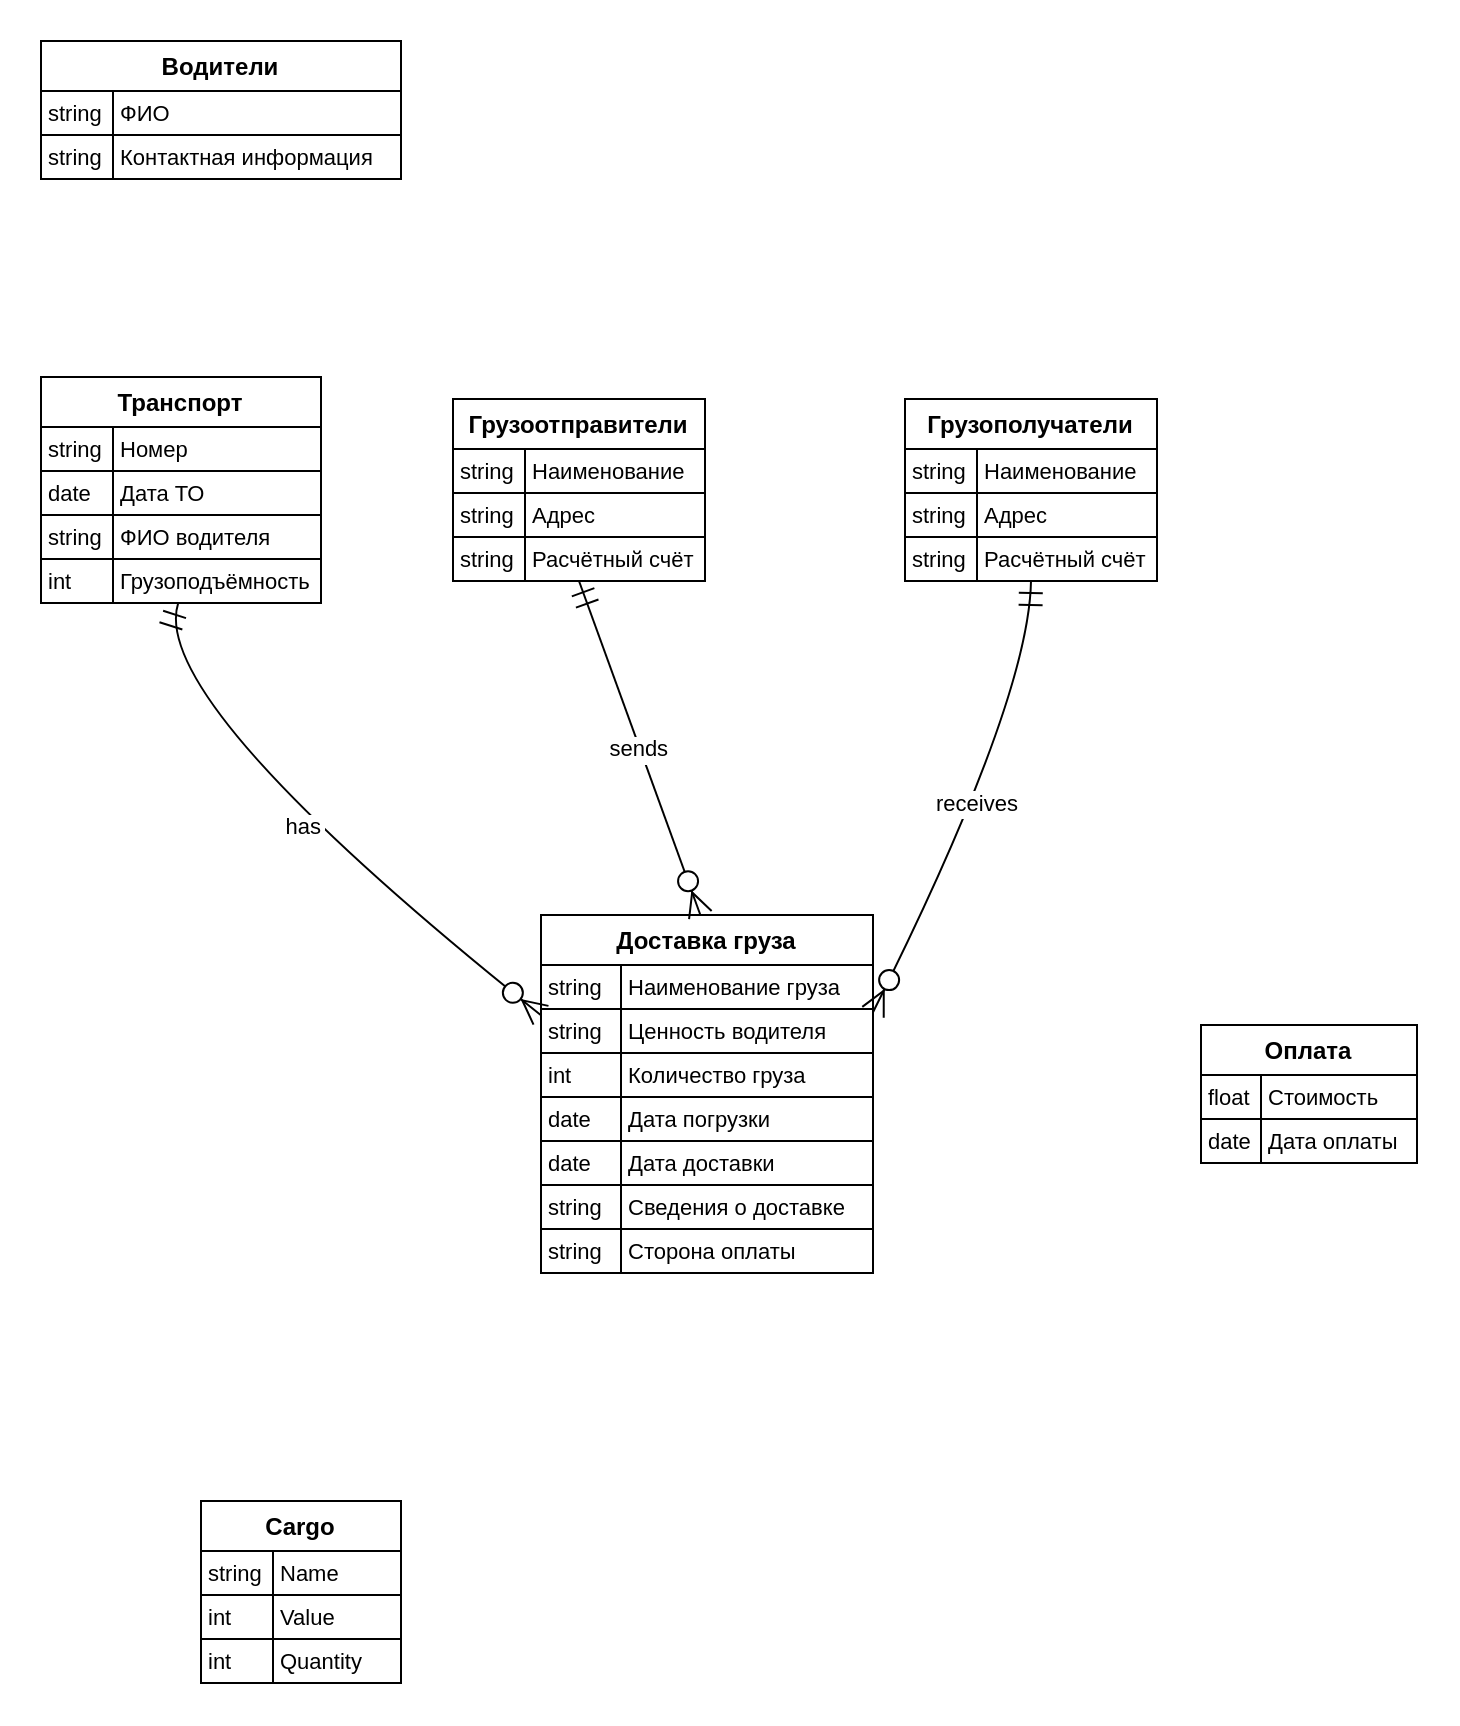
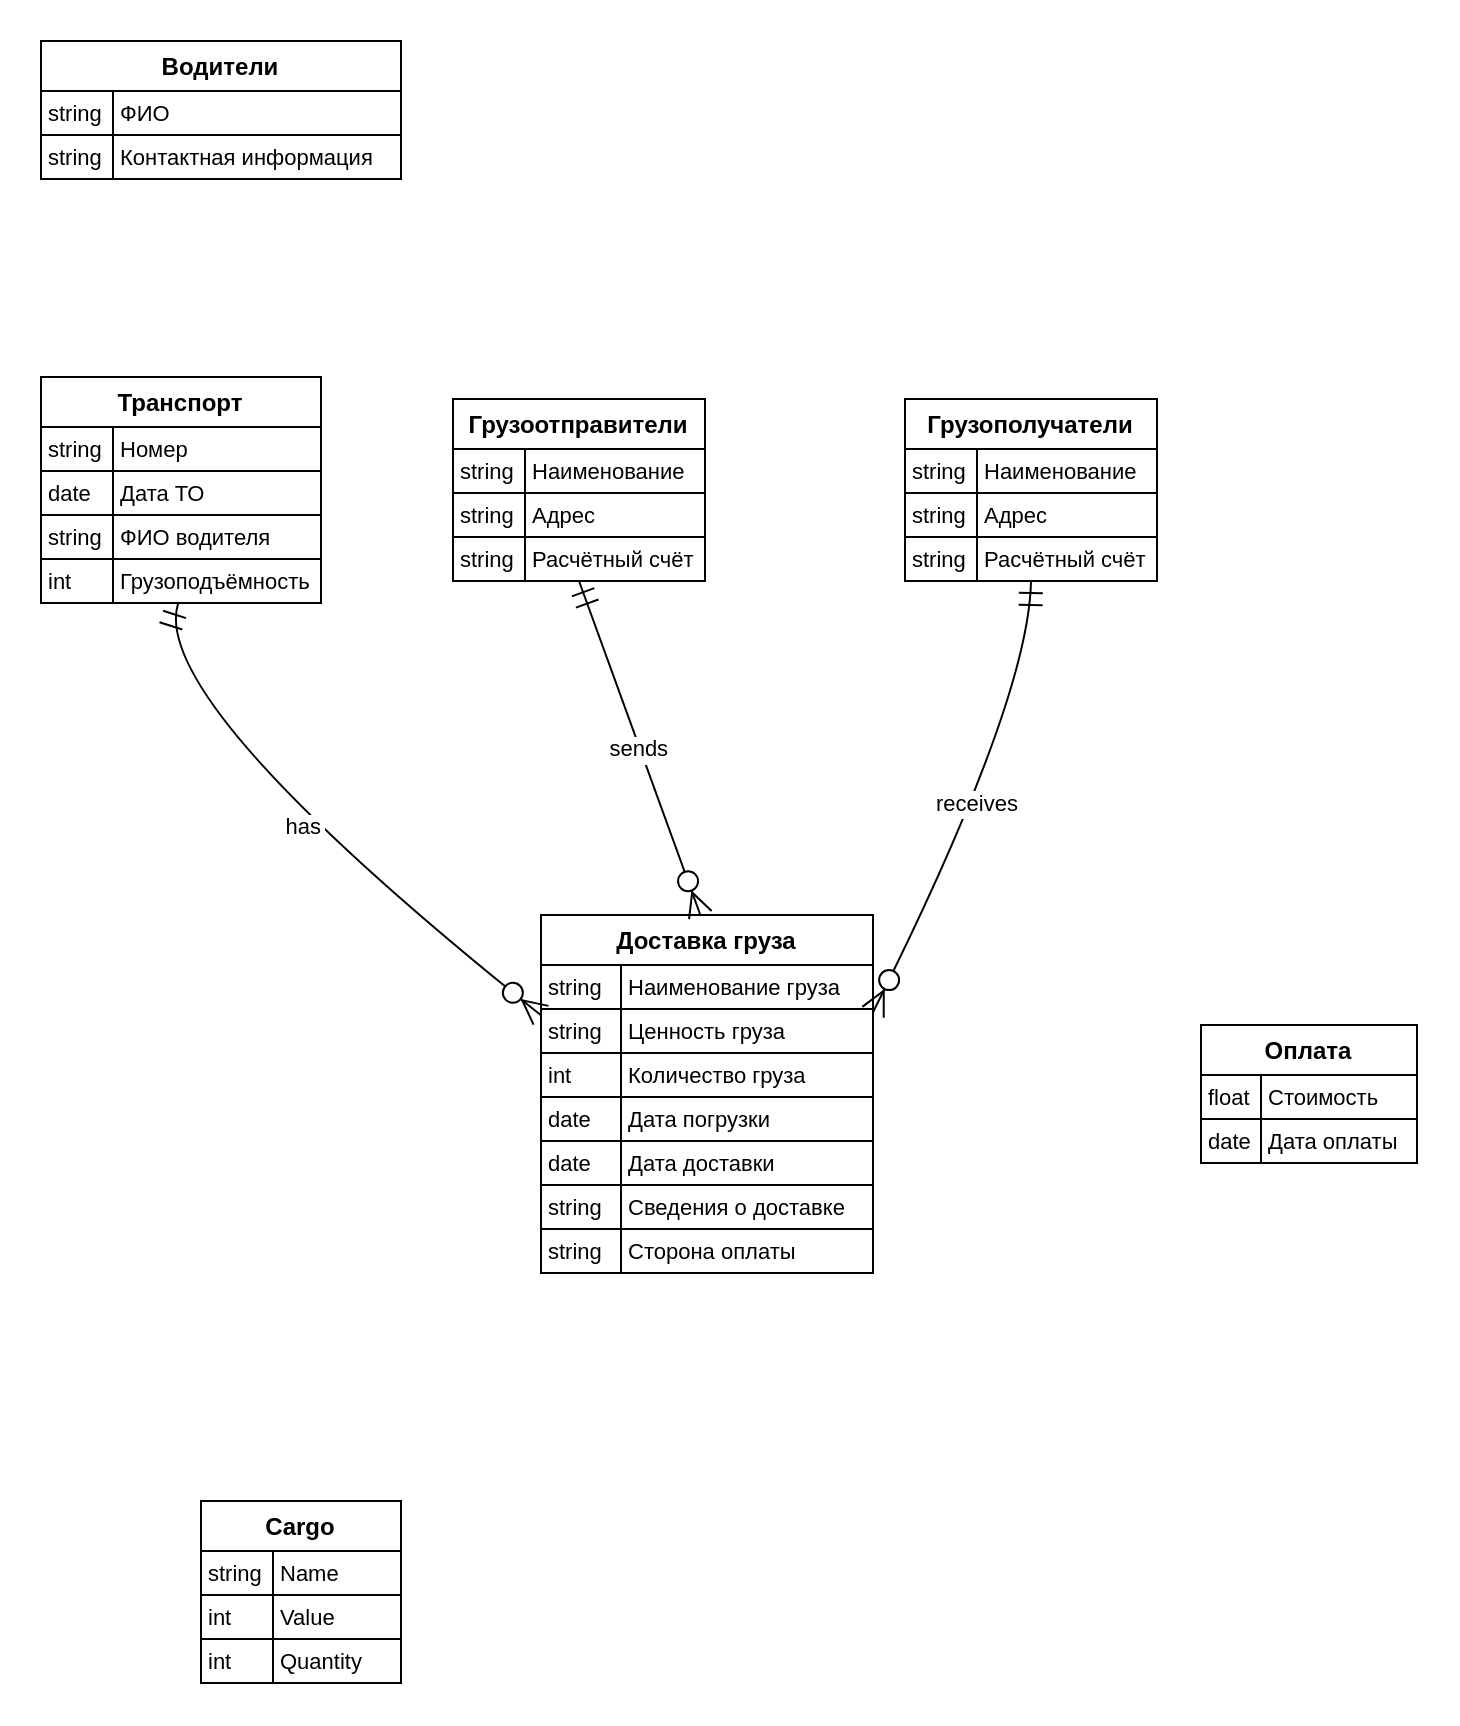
node "Ценность водителя": label "Ценность водителя" -> "Ценность груза"
